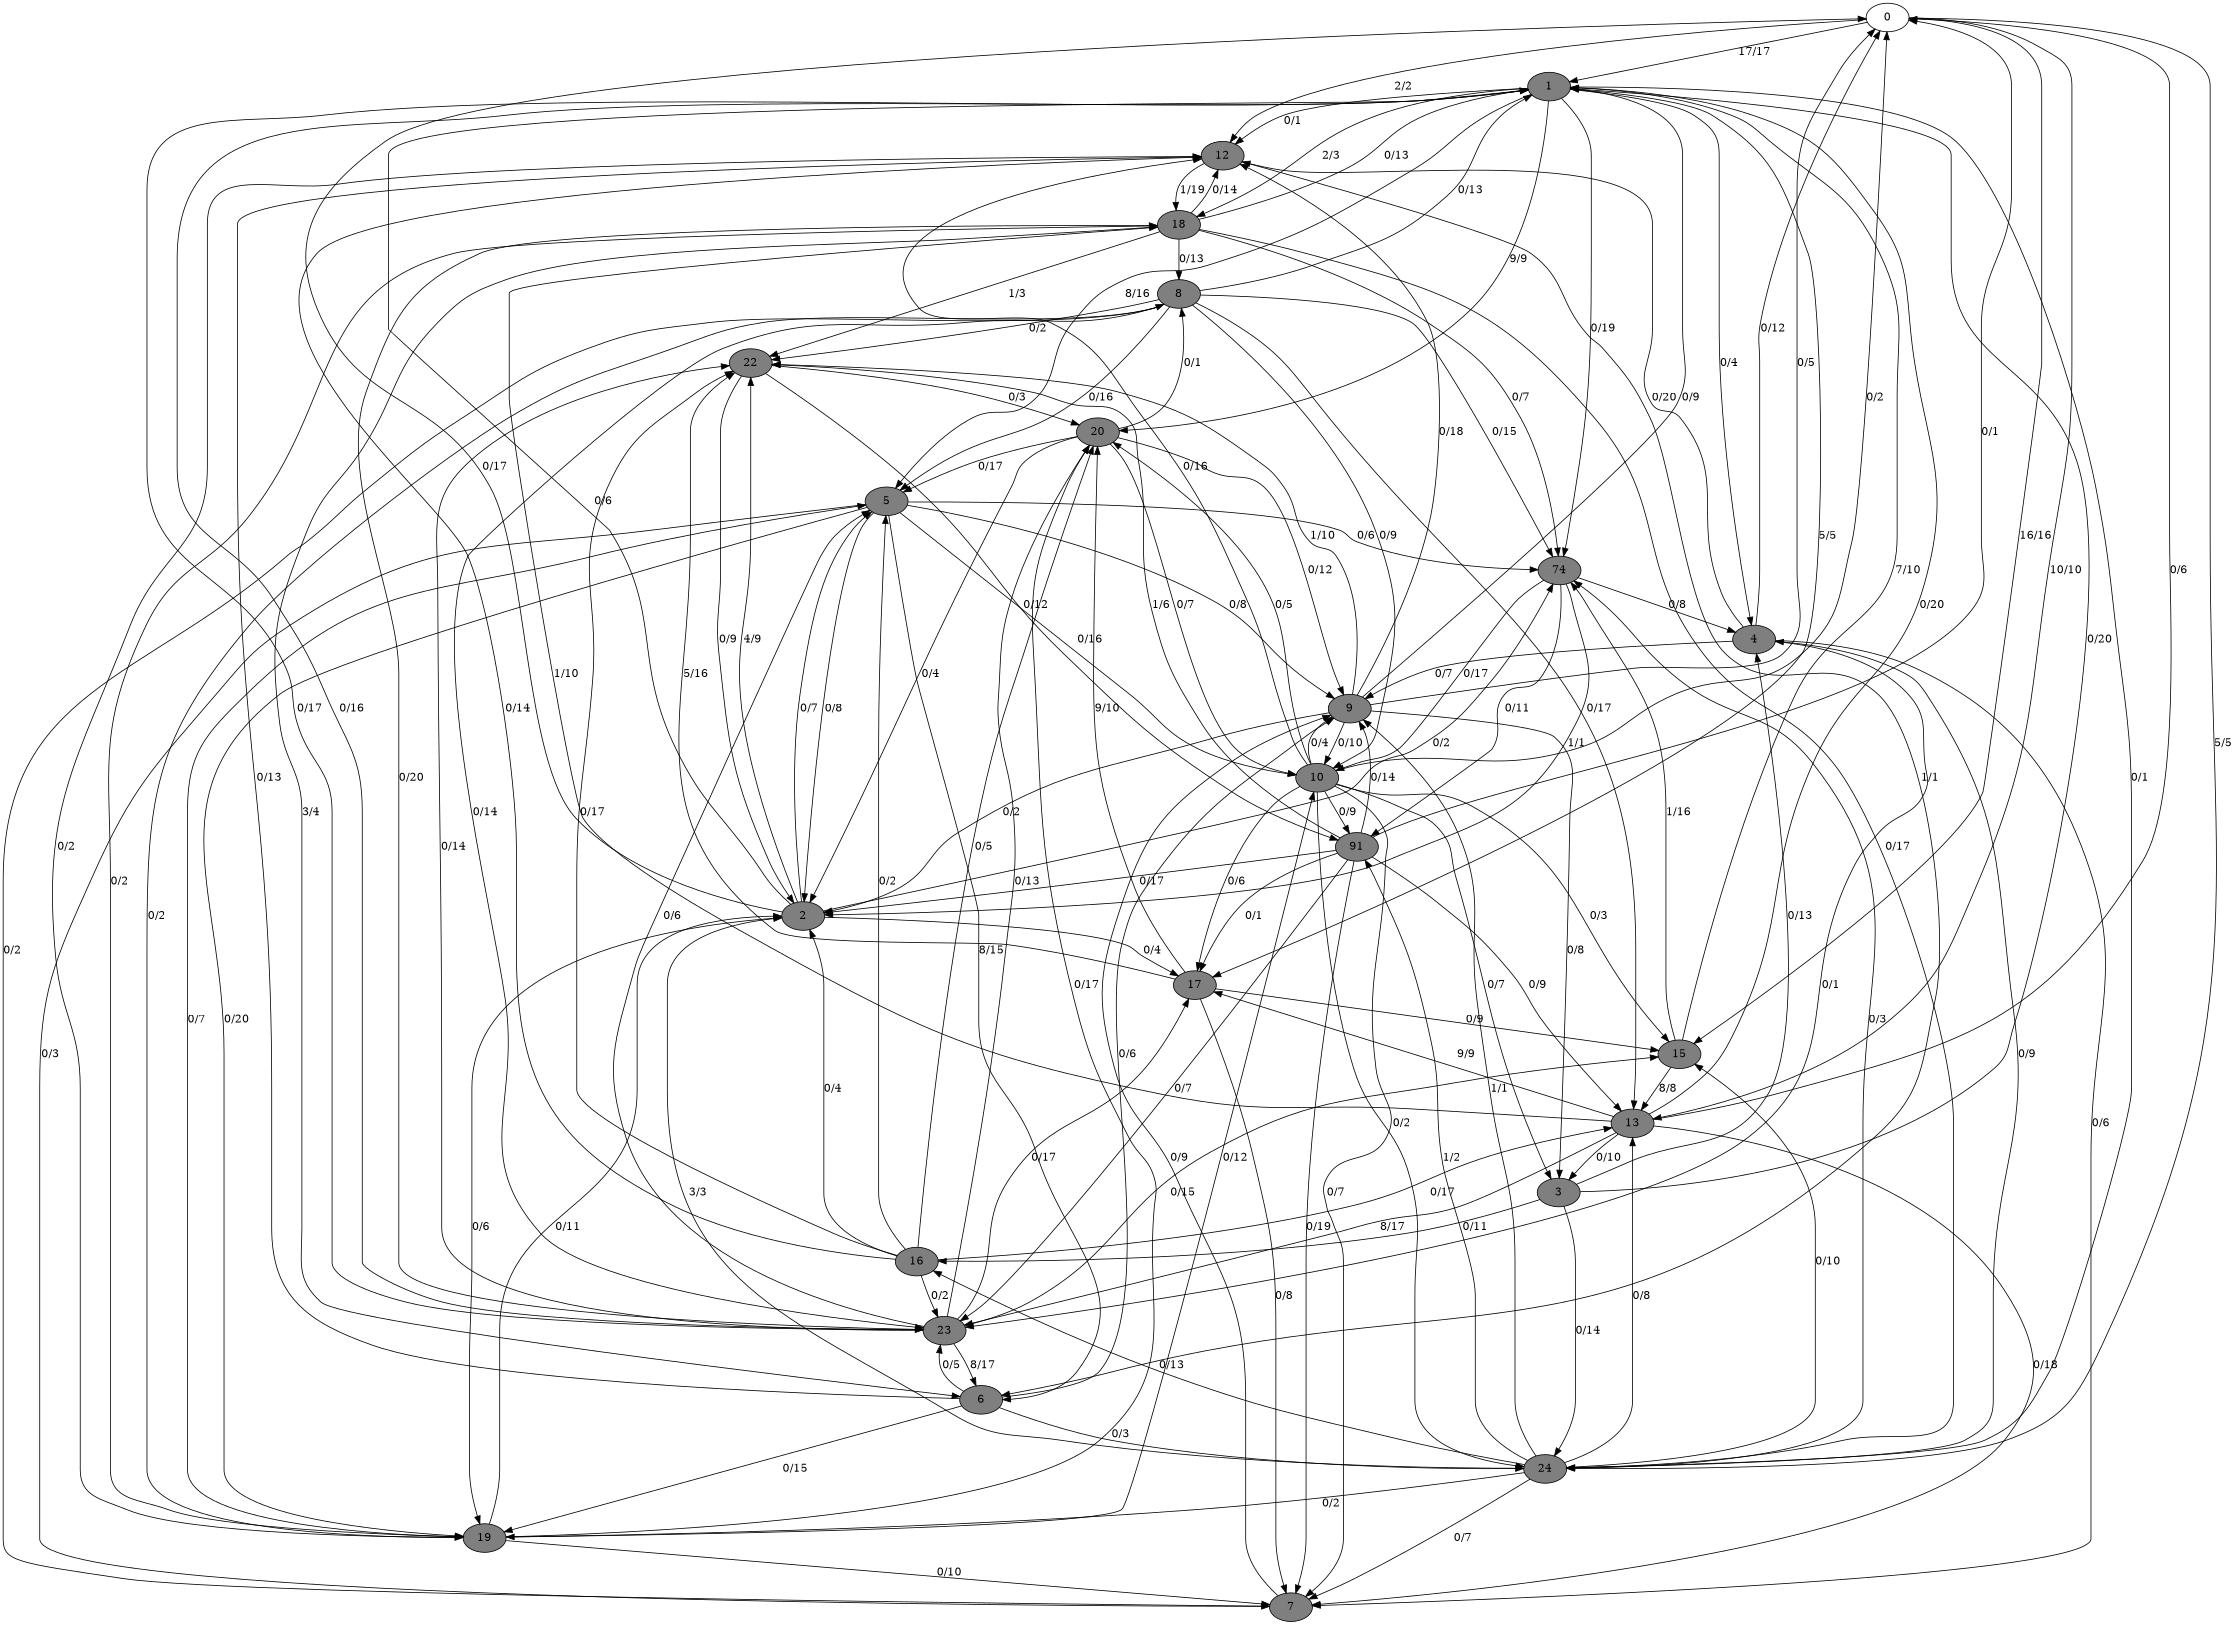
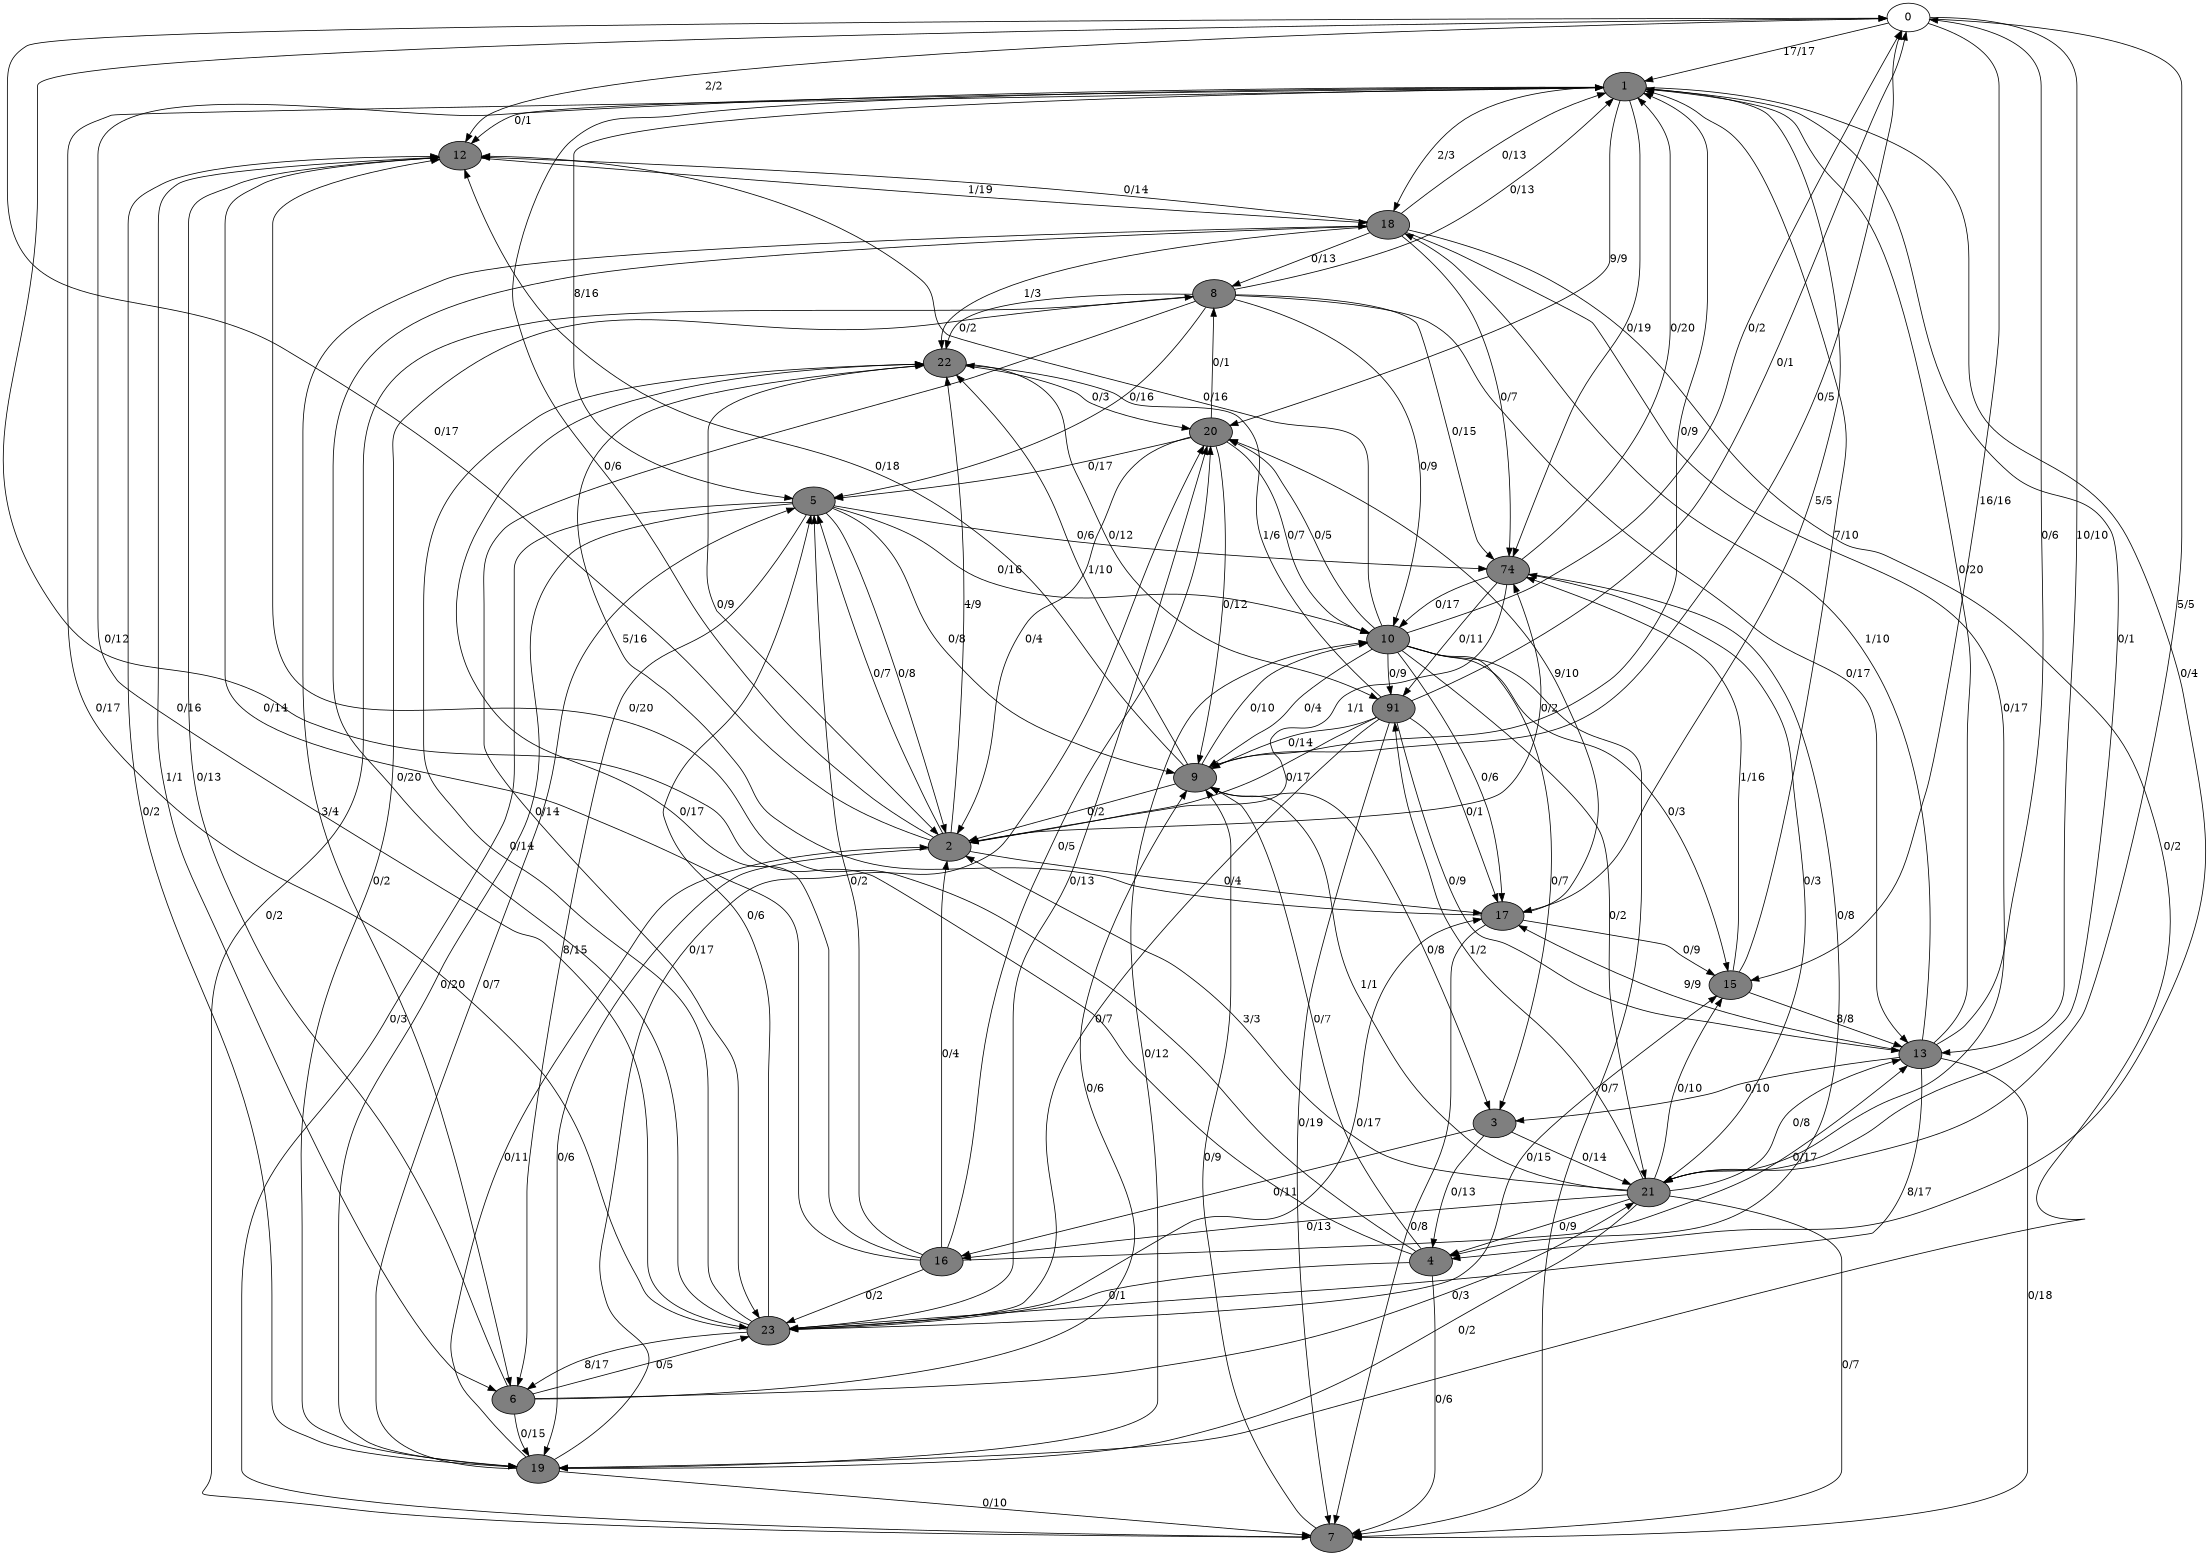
edge "3" -> "1": now "74" -> "1"
node "24": label "24" -> "21"
